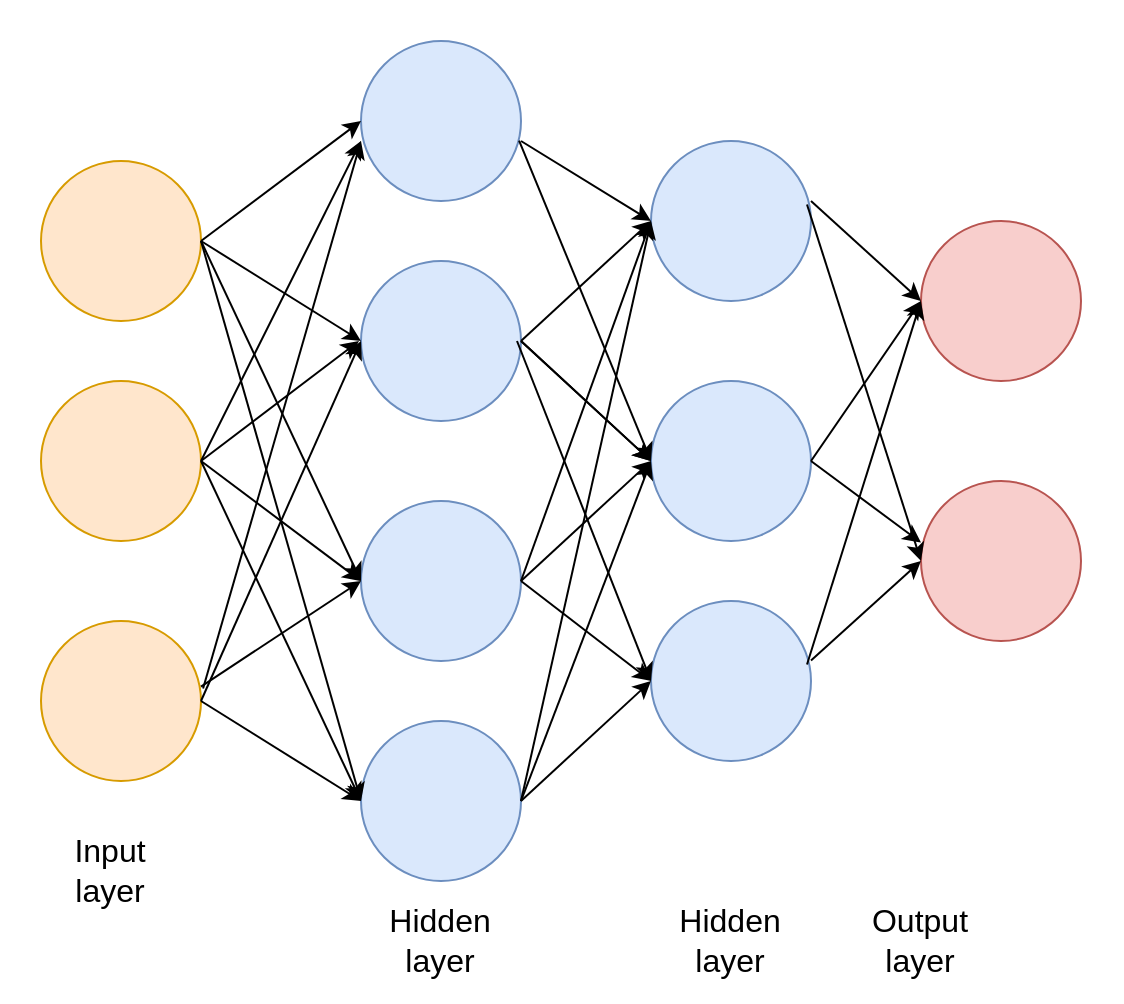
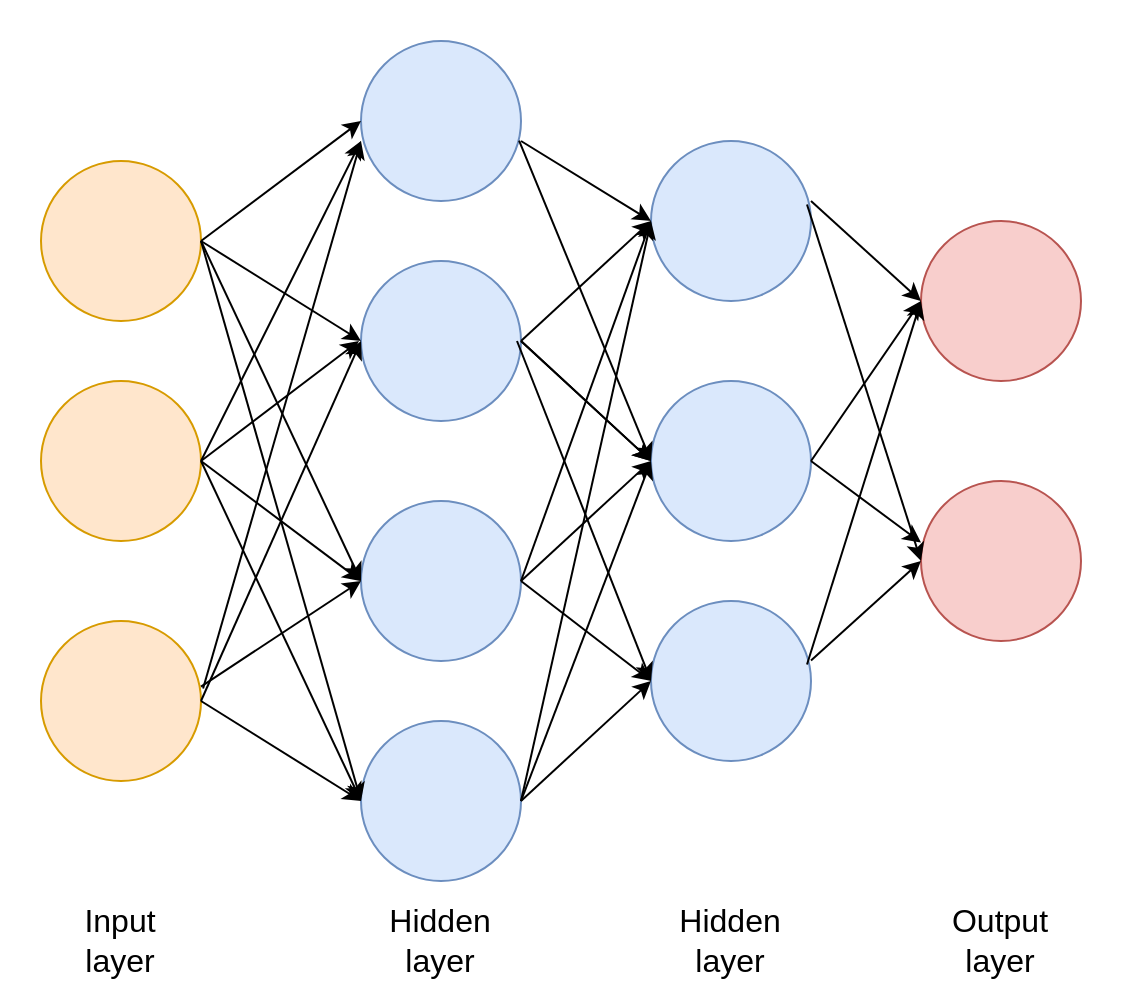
node "Input layer": moved (111, 871) -> (121, 941)
node "Output layer": moved (921, 941) -> (1001, 941)
